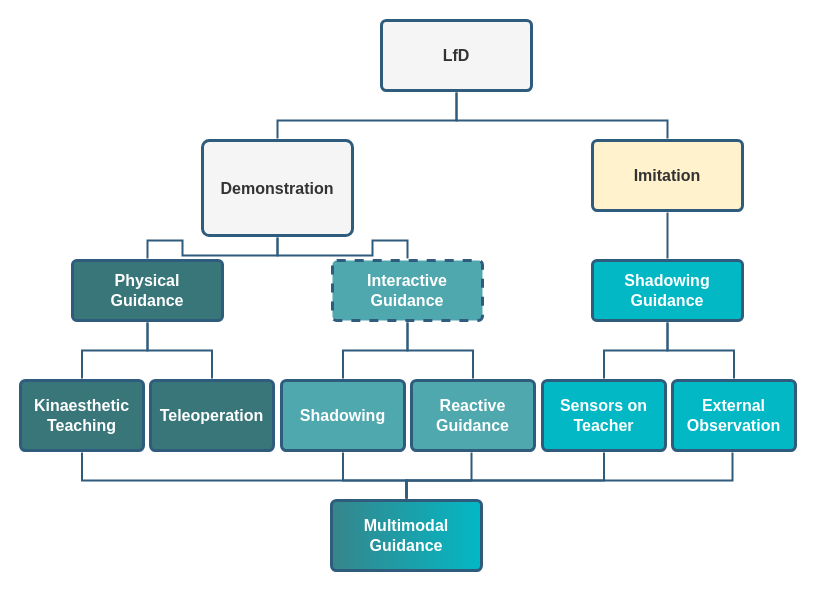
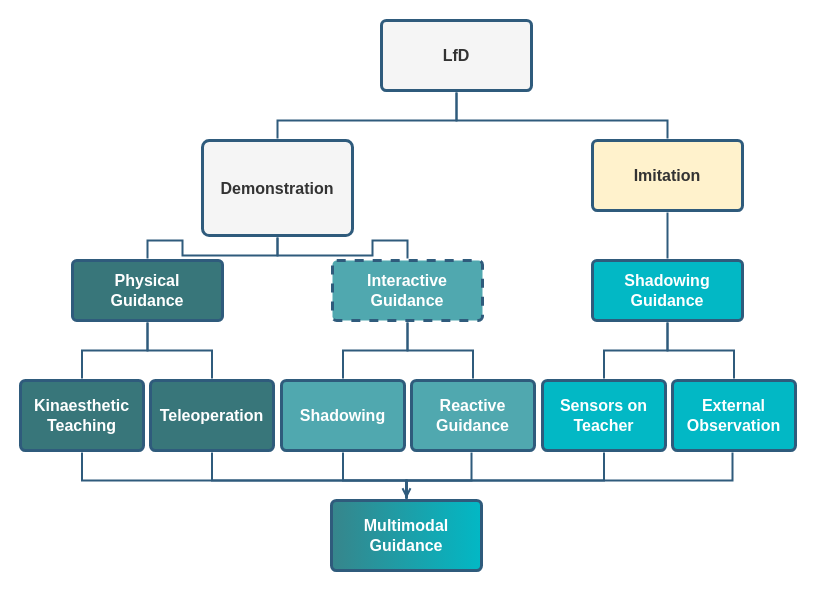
edge "Teleoperation" -- "Multimodal Guidance": added
edge "Kinaesthetic Teaching" -- "Multimodal Guidance": arrowhead none -> open
